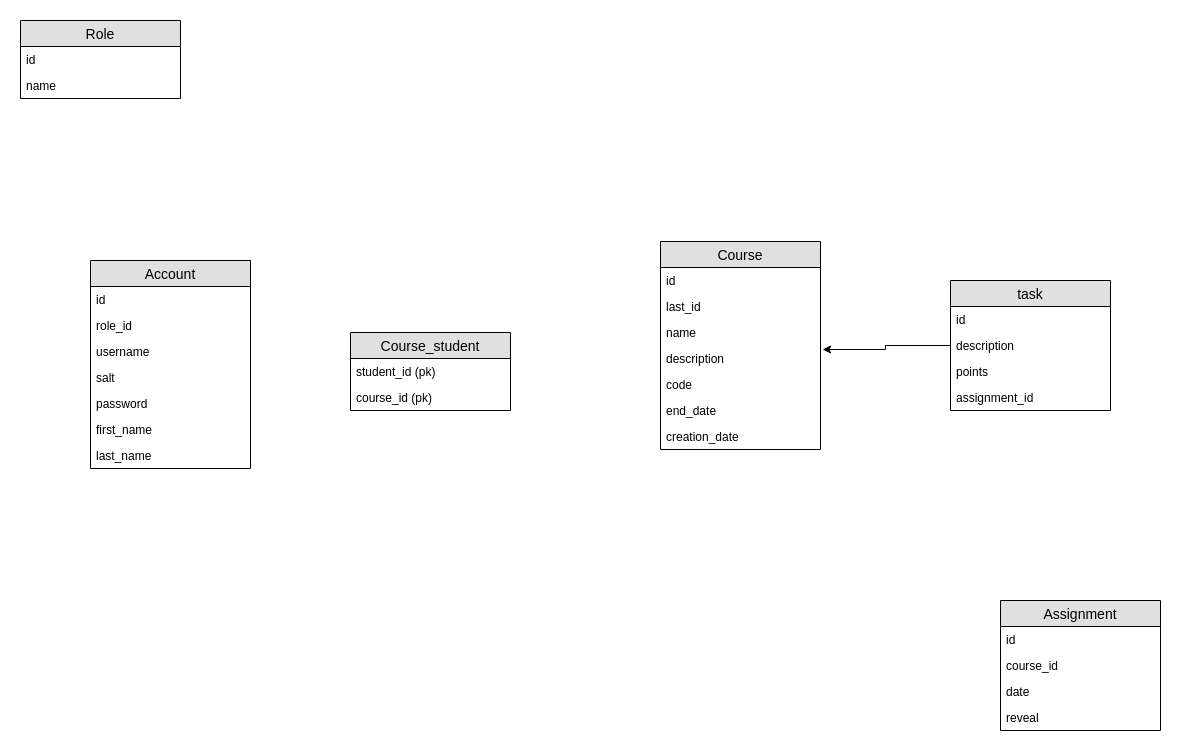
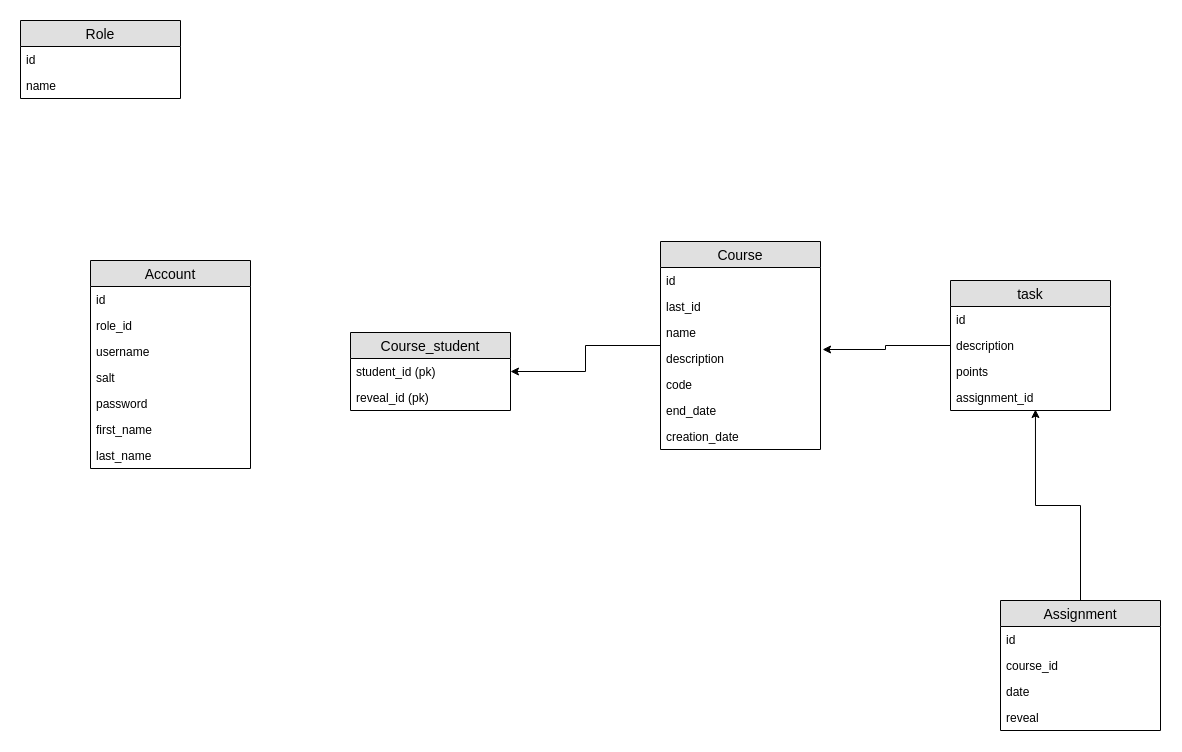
edge "Course" -> "student_id (pk)": added
node "course_id (pk)": label "course_id (pk)" -> "reveal_id (pk)"
edge "Assignment" -> "assignment_id": added
